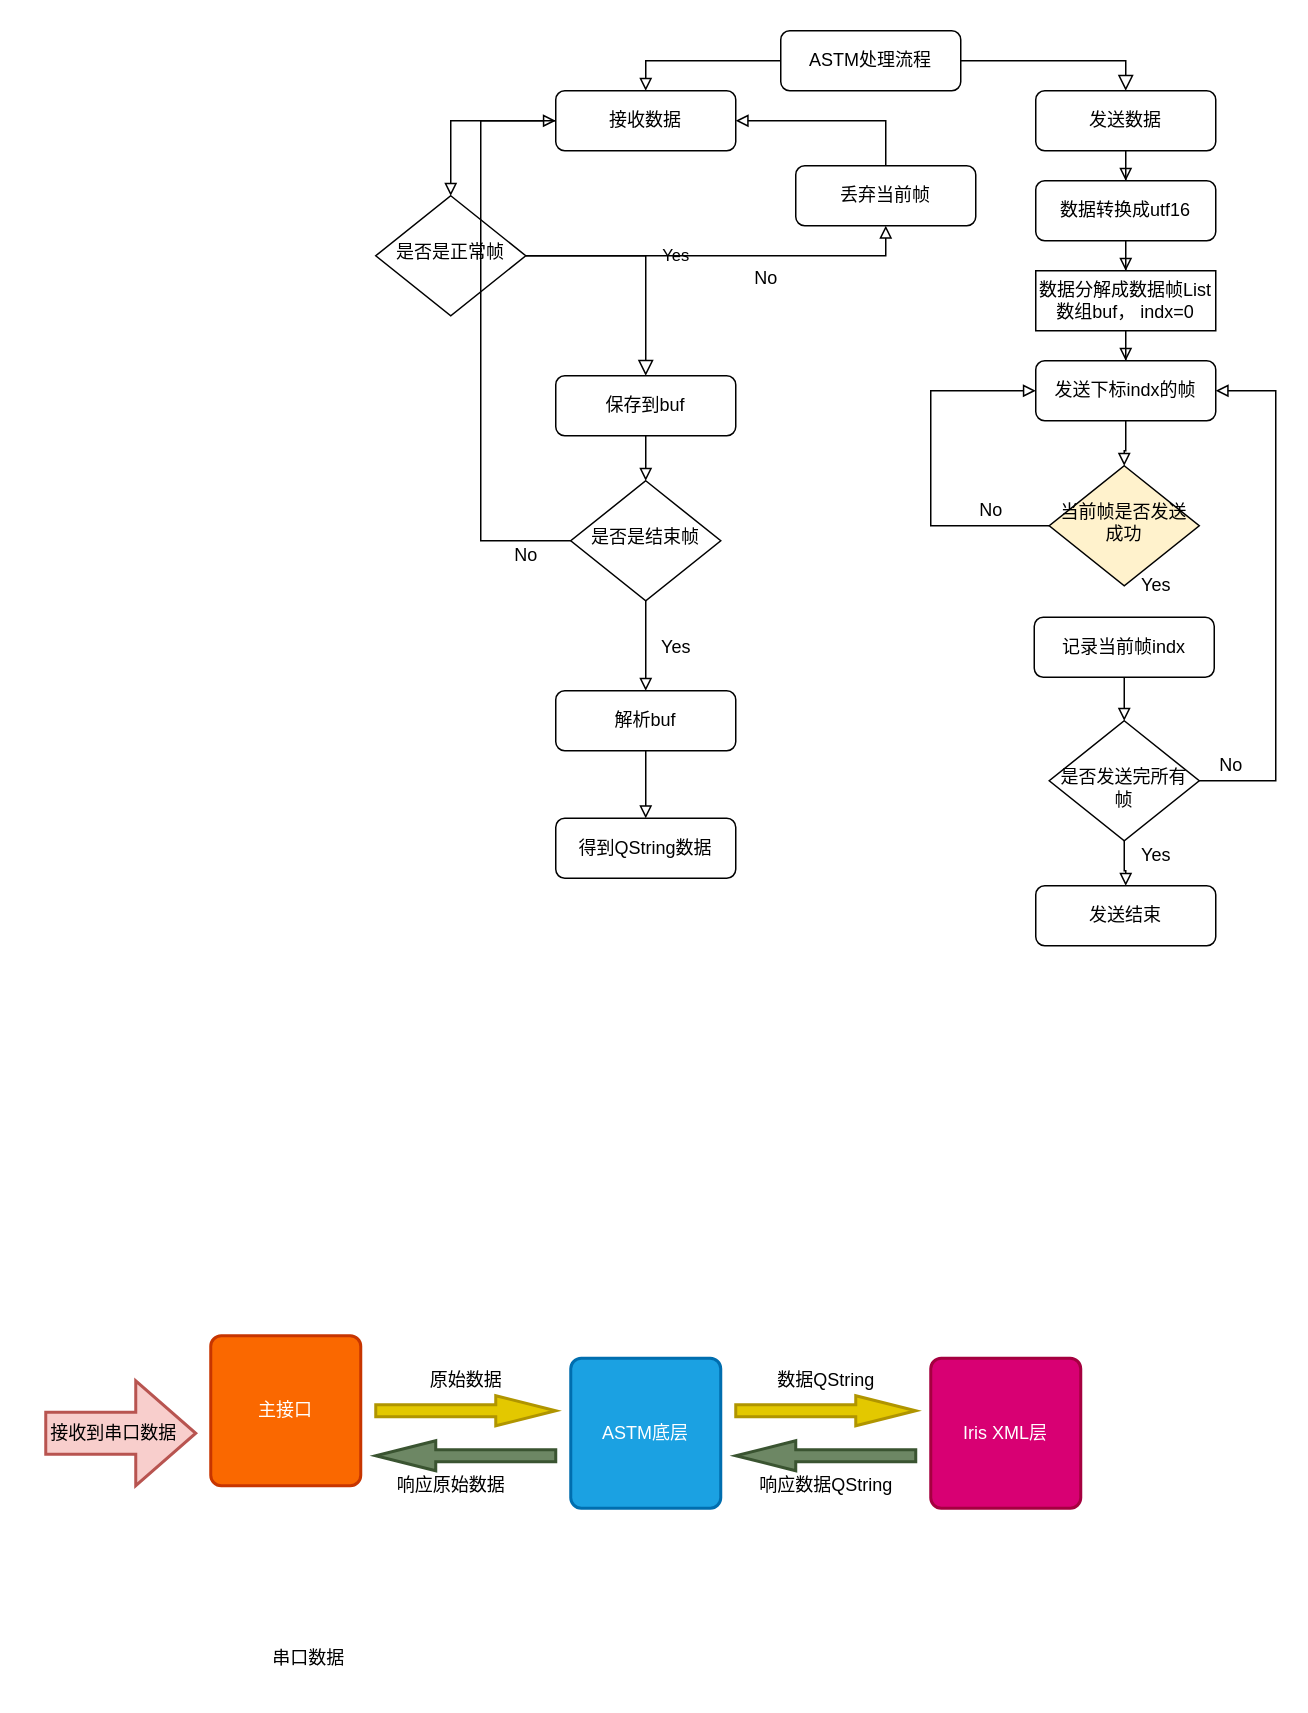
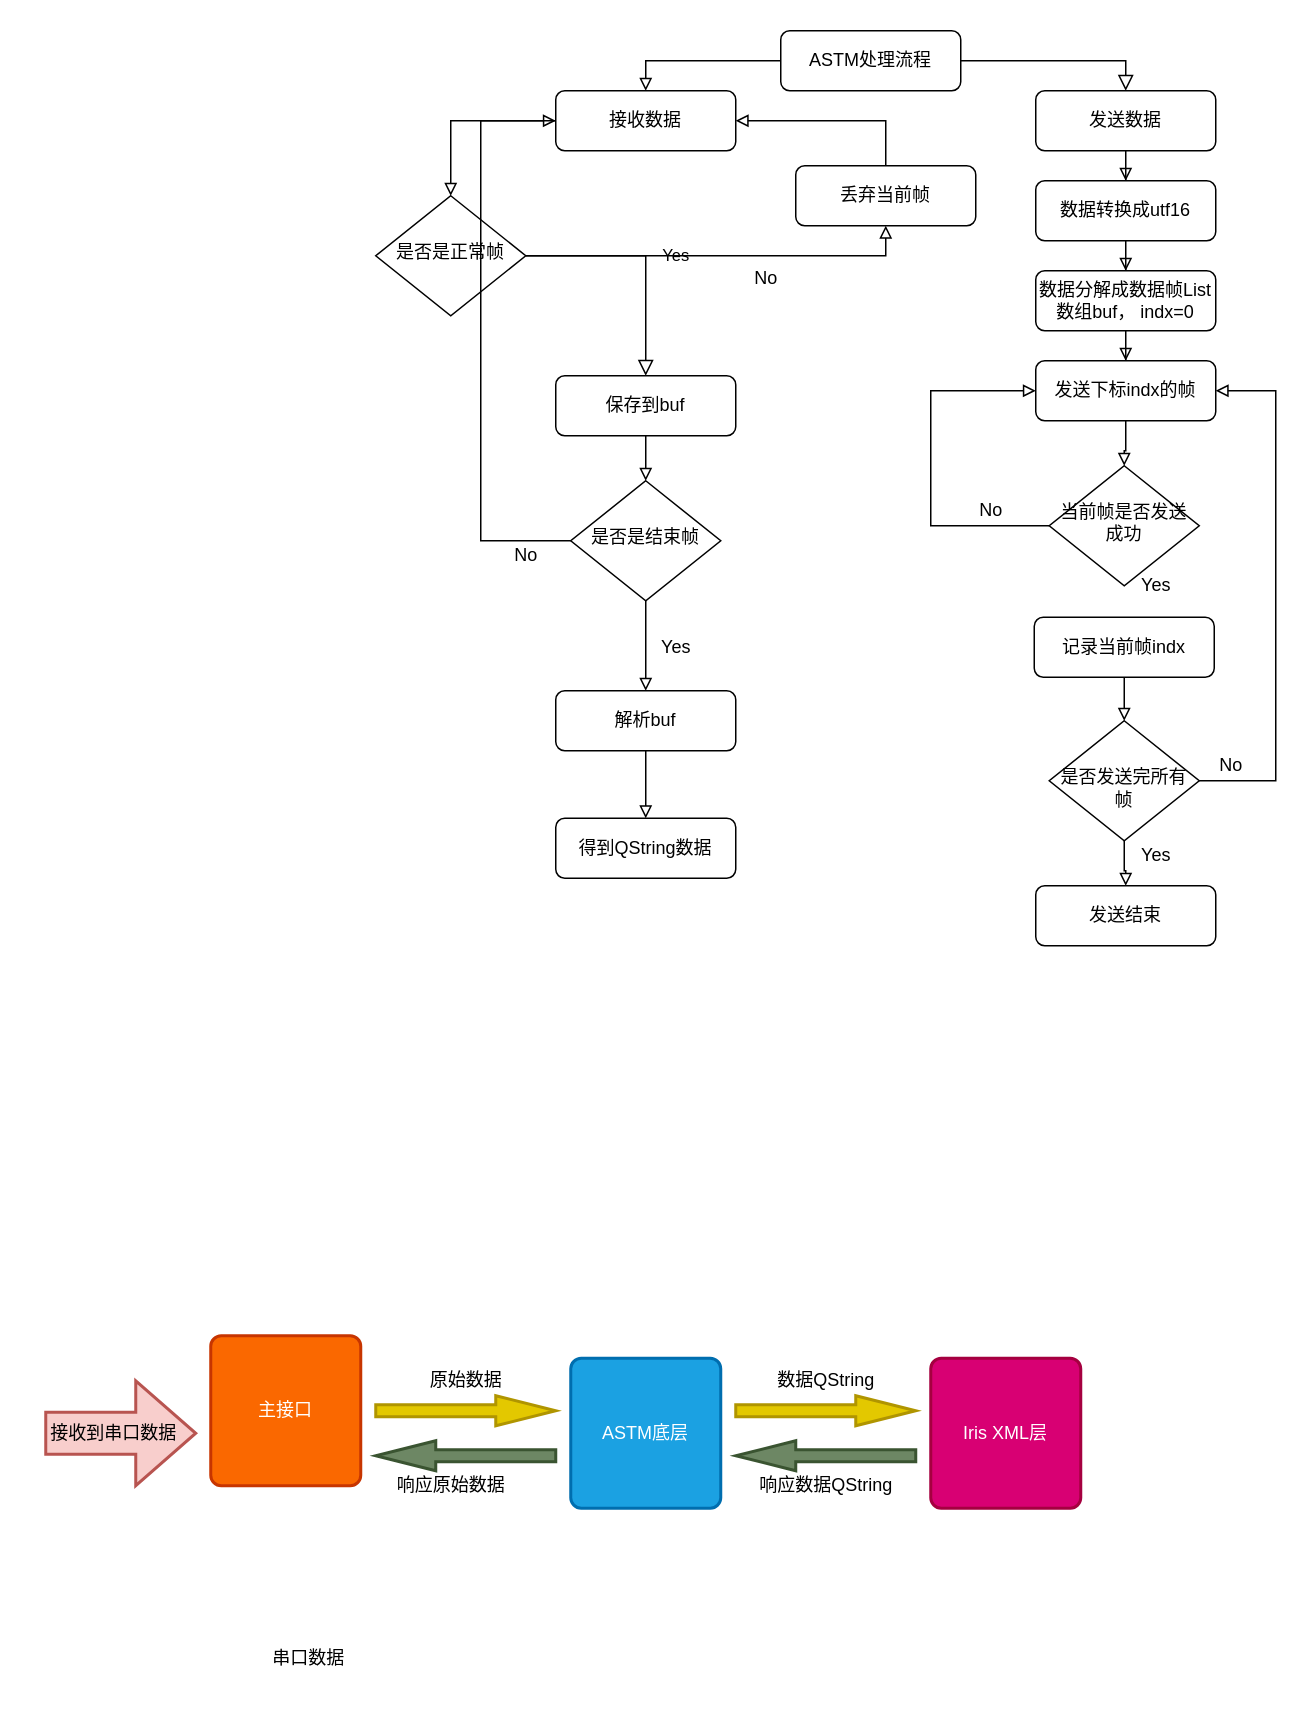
node "数据分解成数据帧List数组buf， indx=0": shape rectangle -> rounded rectangle
node "当前帧是否发送成功": fillcolor #fff2cc -> #ffffff
